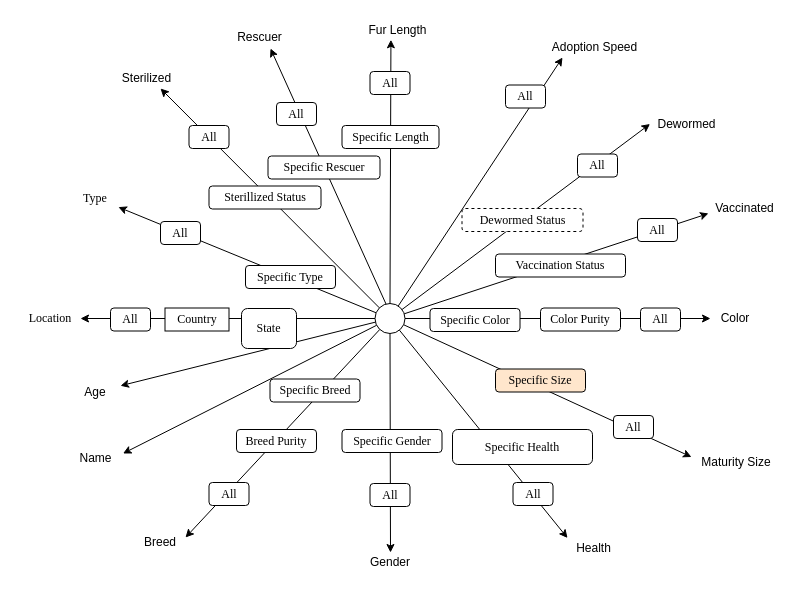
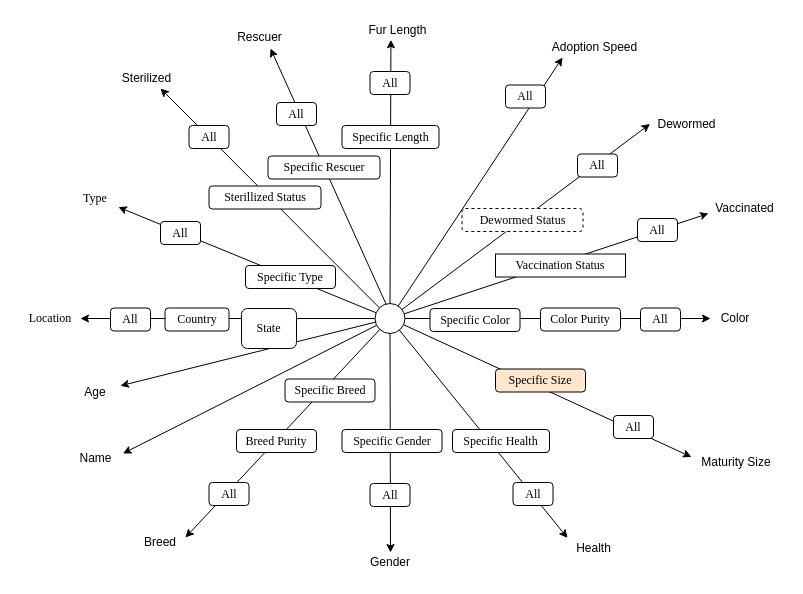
node "Vaccination Status": shape rounded rectangle -> rectangle
node "Country": shape rectangle -> rounded rectangle
node "Specific Breed": moved (315, 391) -> (330, 391)
node "Specific Health": size 140x35 -> 97x23
